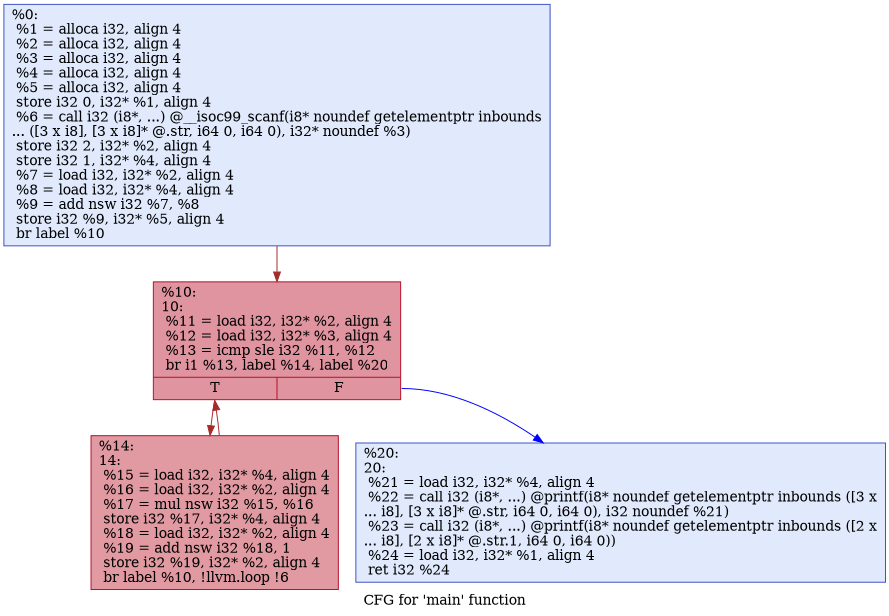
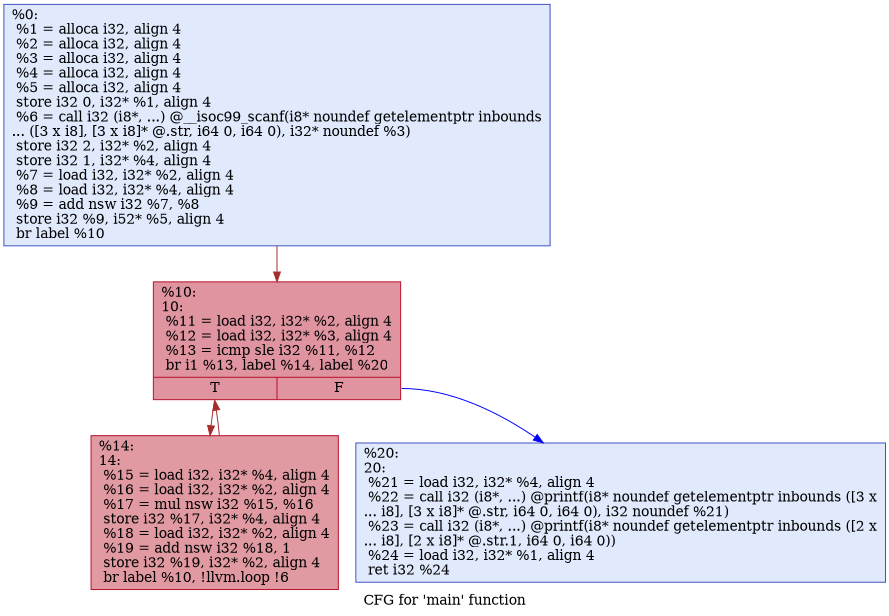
node "%0:": text "store i32 %9, i32* %5, align 4" -> "store i32 %9, i52* %5, align 4"
